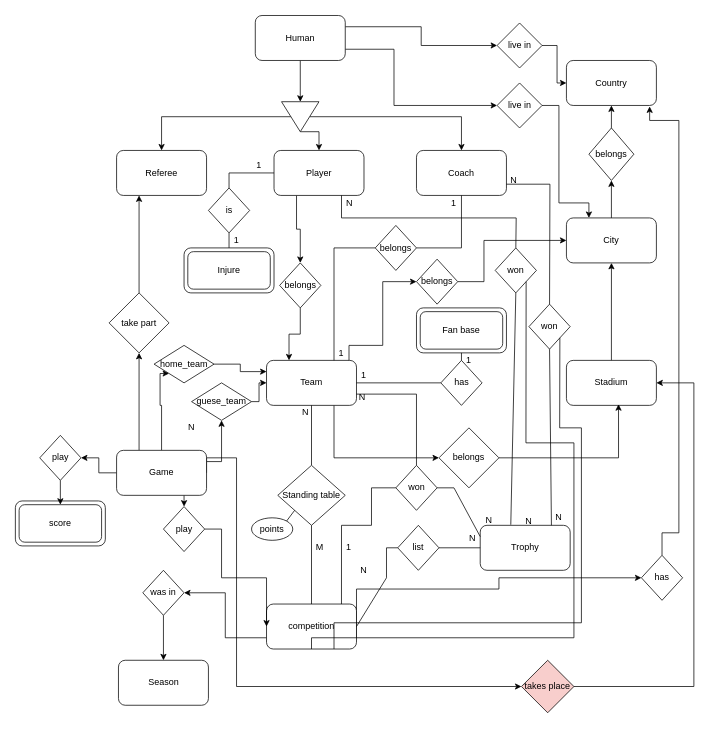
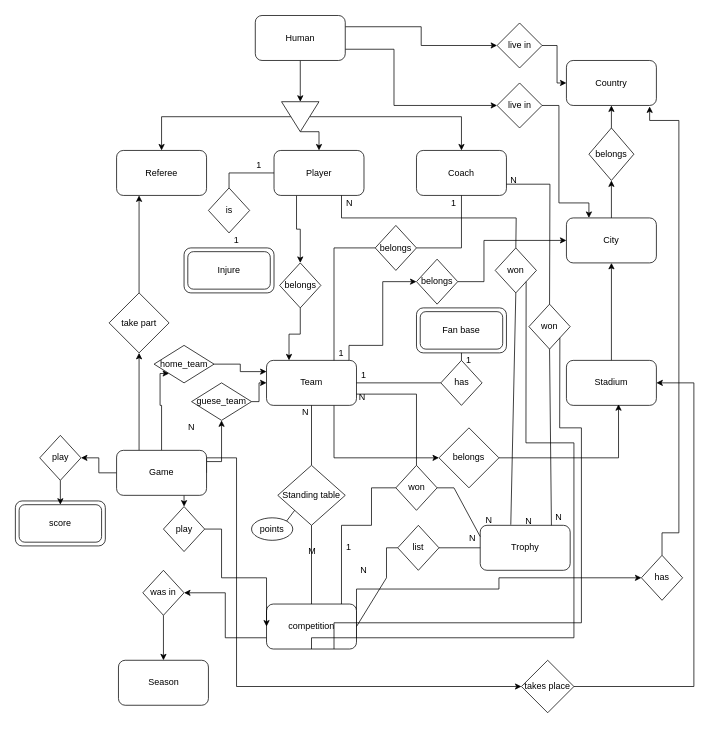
edge "is" -- "Injure": removed
node "M": moved (320, 548) -> (312, 552)
node "takes place": fillcolor #f8cecc -> #ffffff
